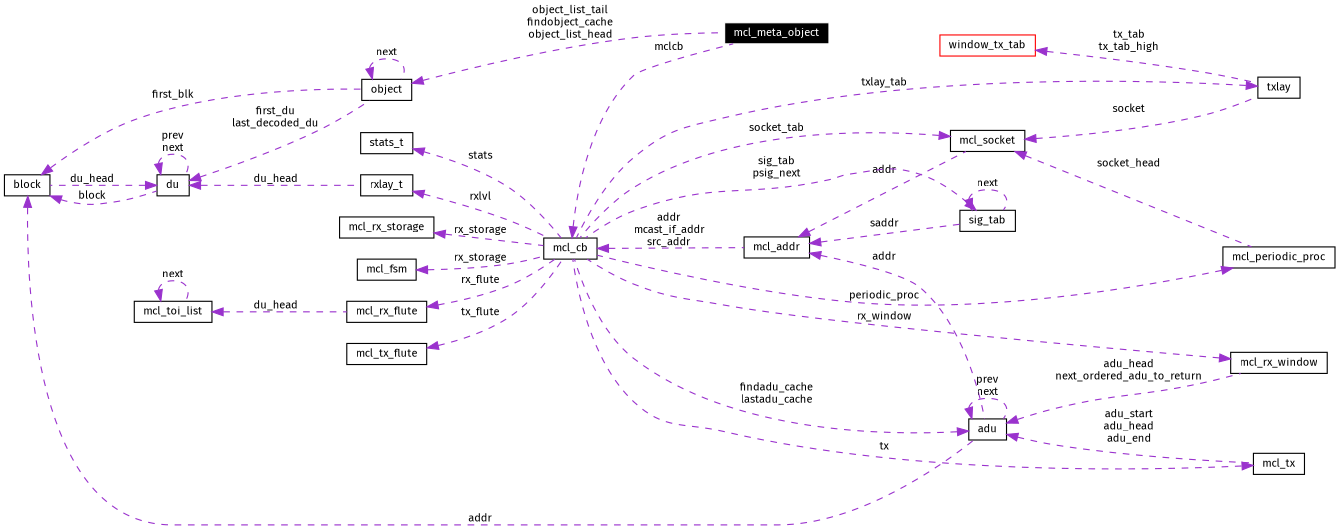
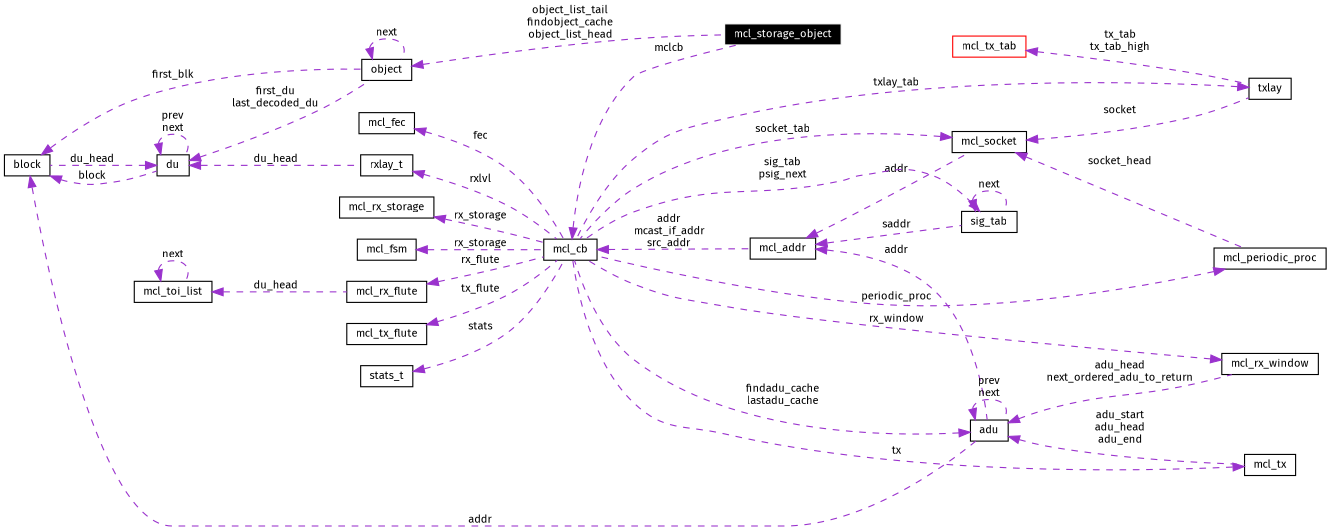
node "mcl_meta_object": label "mcl_meta_object" -> "mcl_storage_object"
node "window_tx_tab": label "window_tx_tab" -> "mcl_tx_tab"
node "mcl_fec": added
